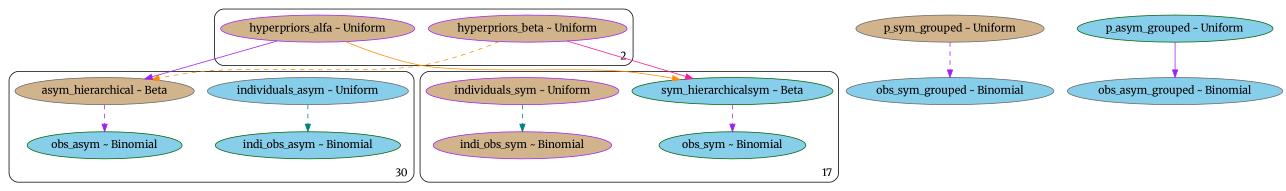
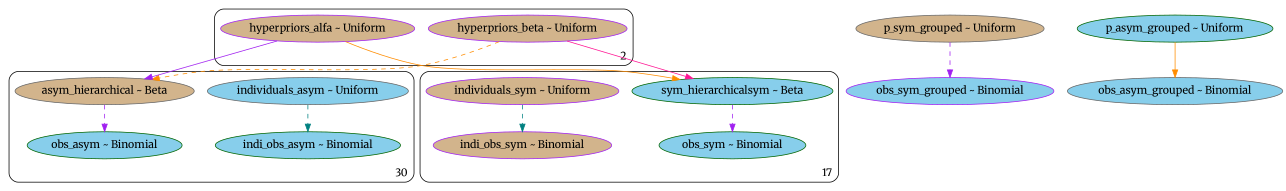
edge "p_asym_grouped ~ Uniform" -> "obs_asym_grouped ~ Binomial": color purple -> darkorange
node "obs_sym_grouped ~ Binomial": color gray40 -> purple
